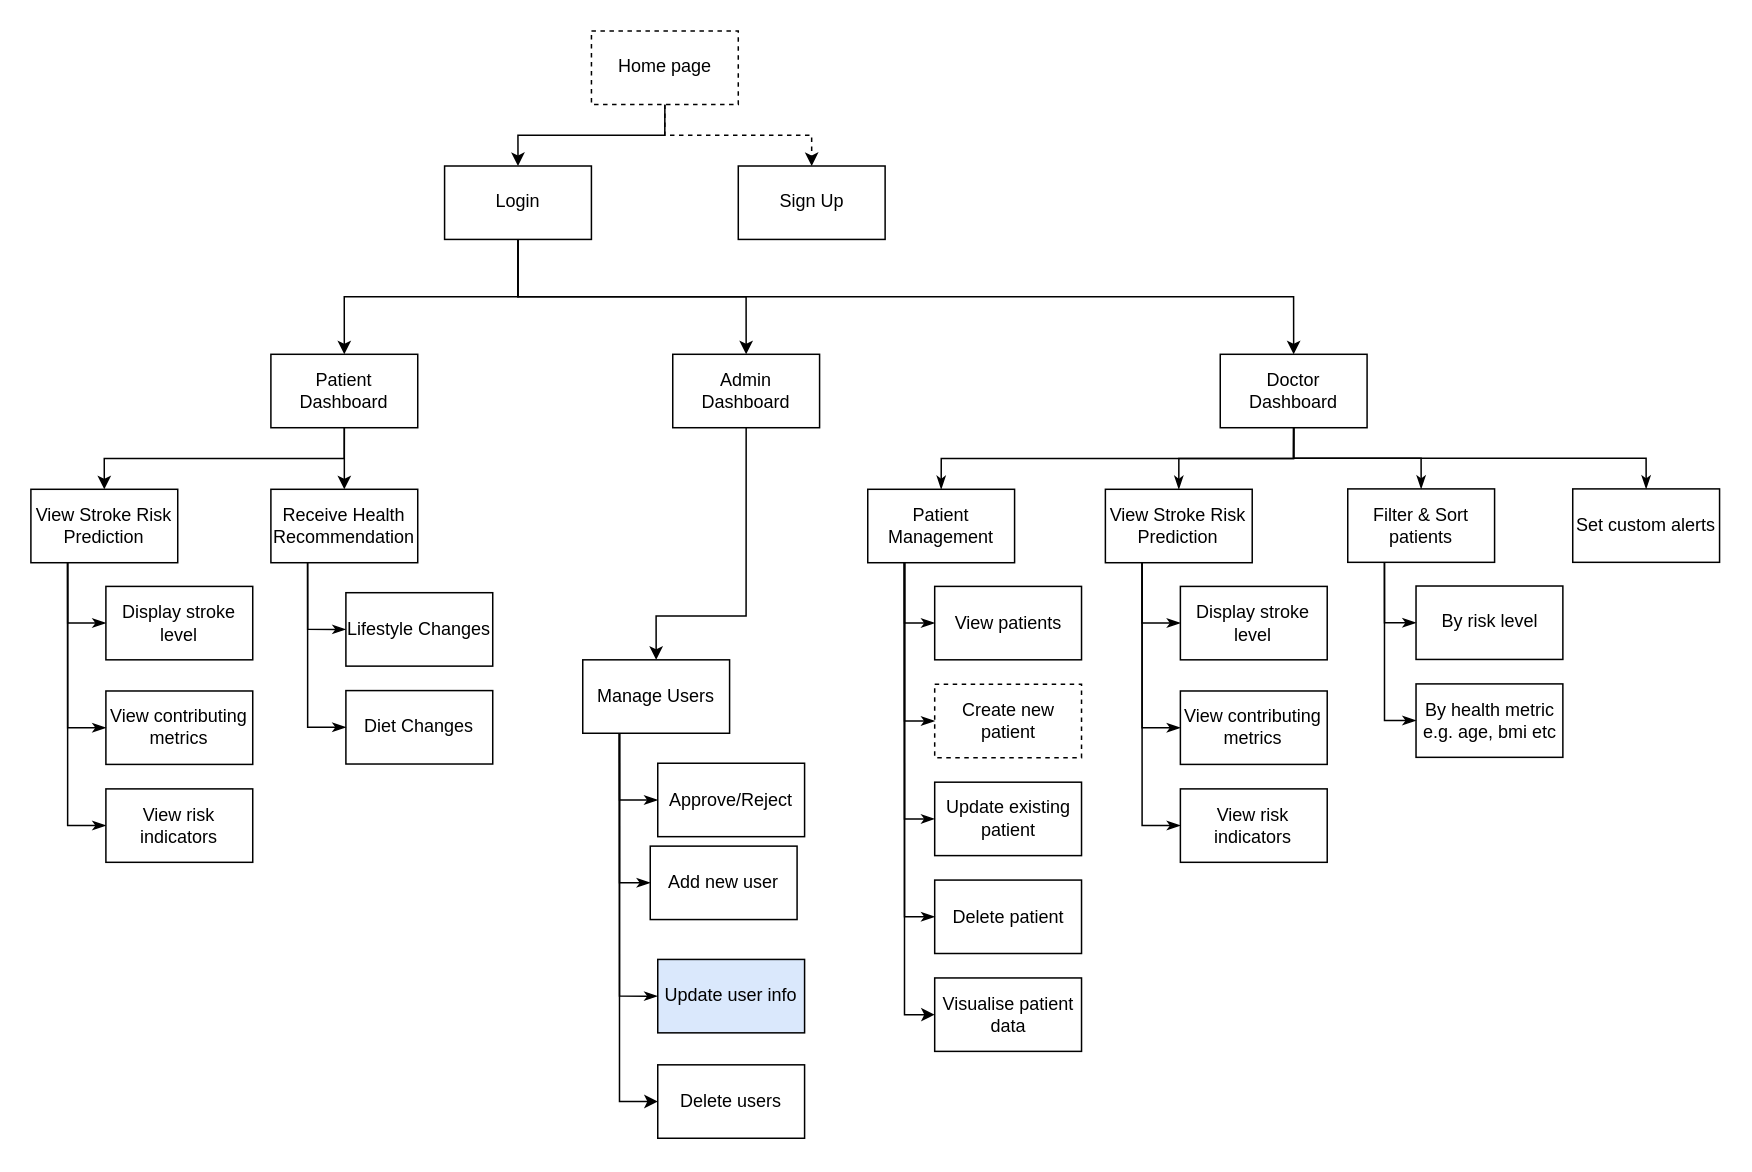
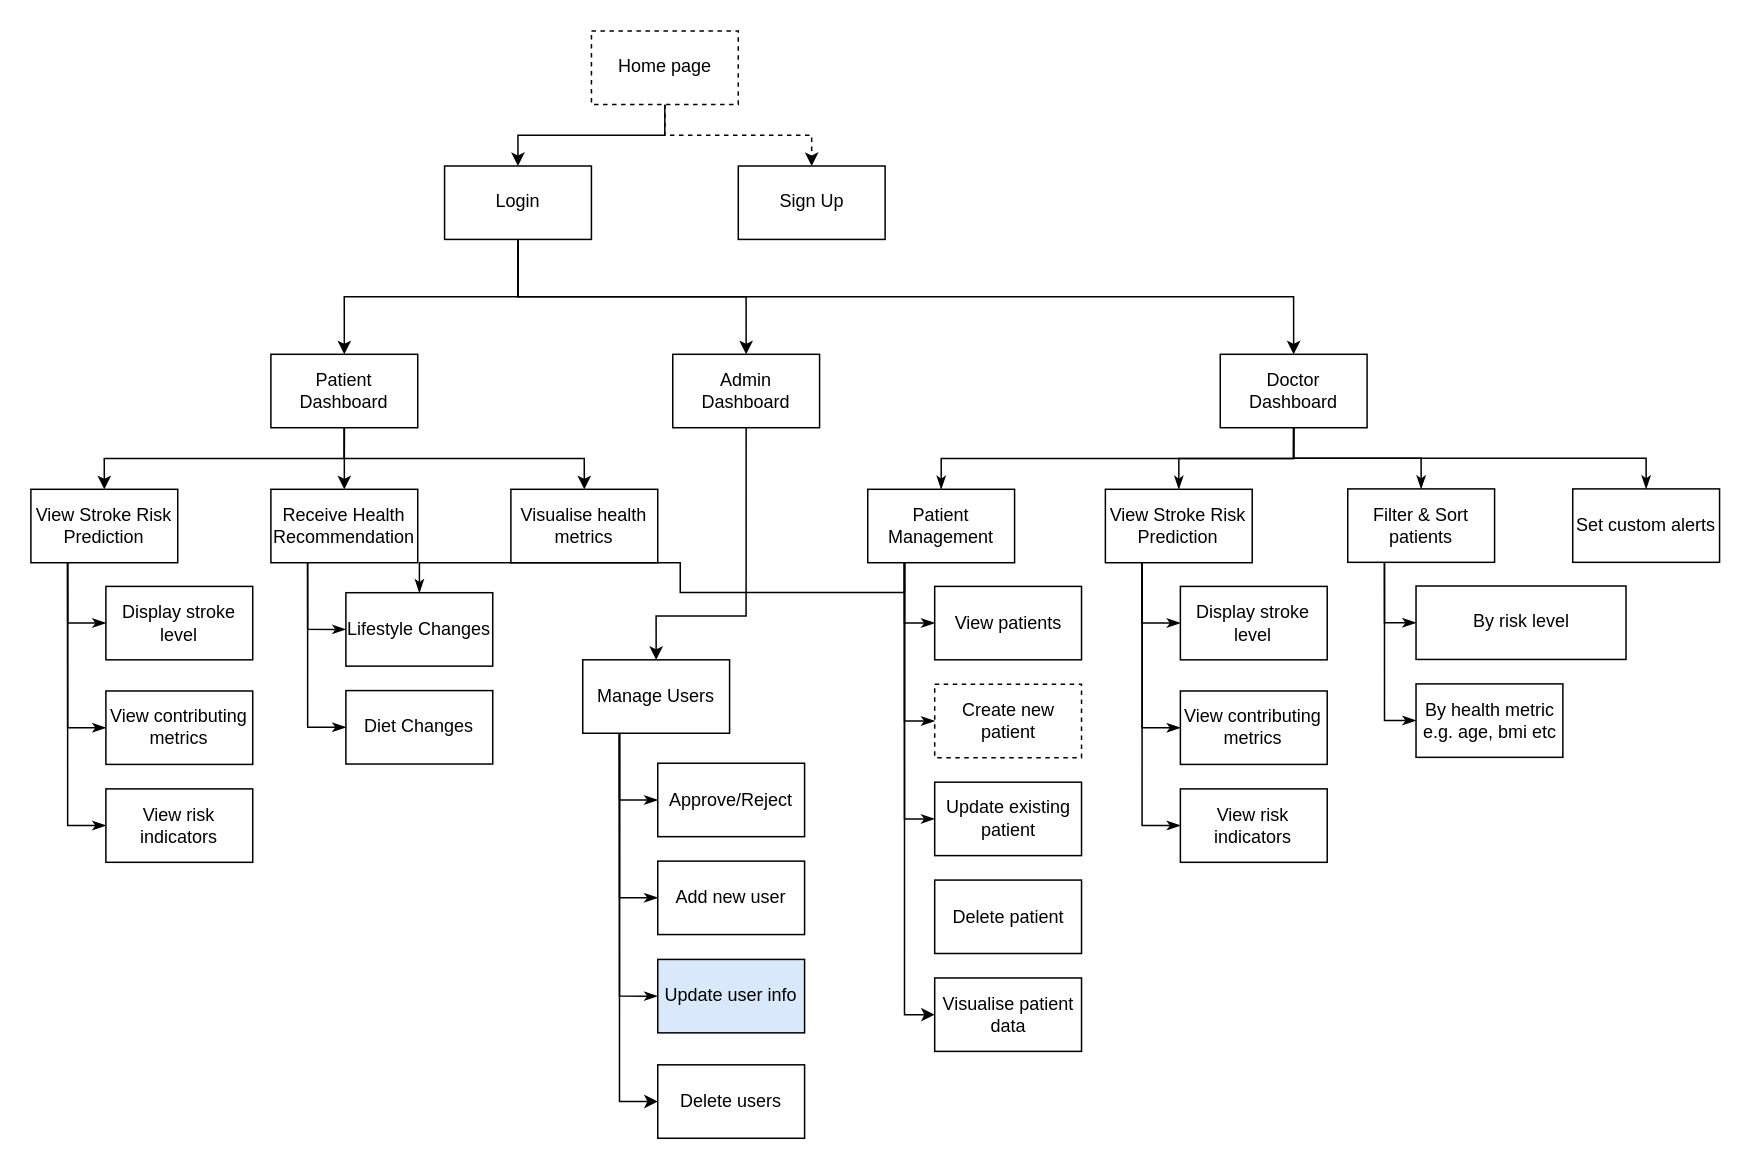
edge "Patient Dashboard" -> "Visualise health metrics": added
node "Visualise health metrics": added
node "By risk level": size 147x73 -> 210x73
node "Add new user": moved (724, 883) -> (731, 898)
edge "Patient Management" -> "Delete patient": now "Patient Management" -> "Lifestyle Changes"
